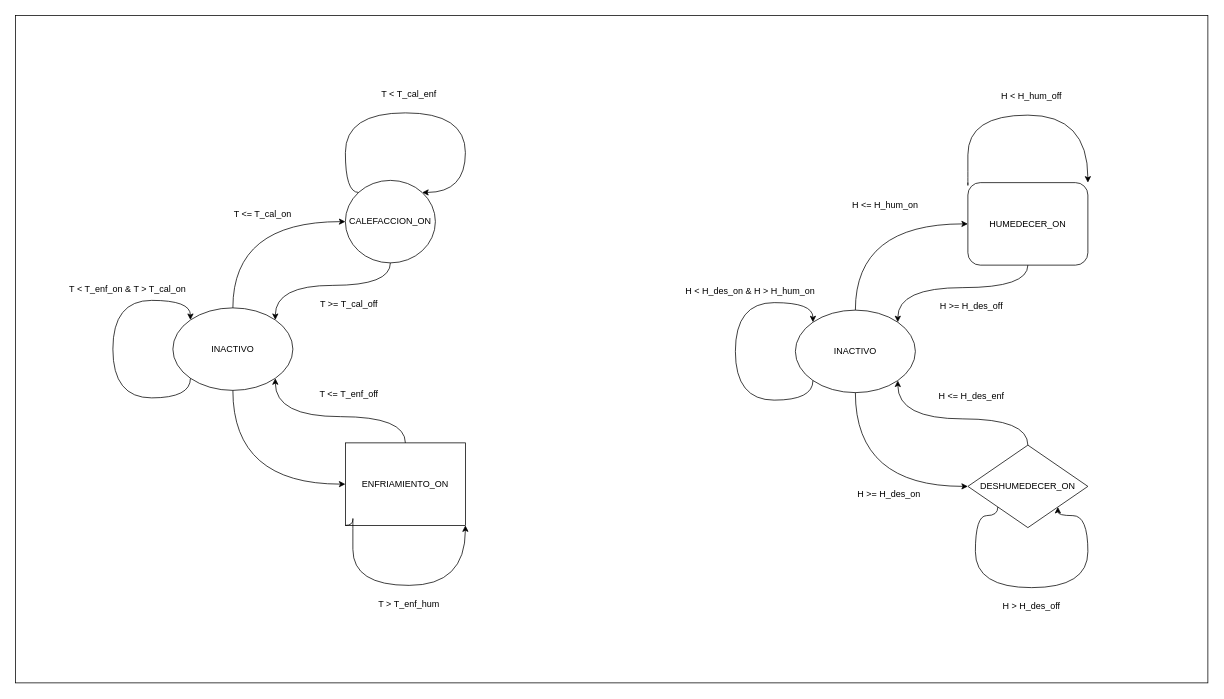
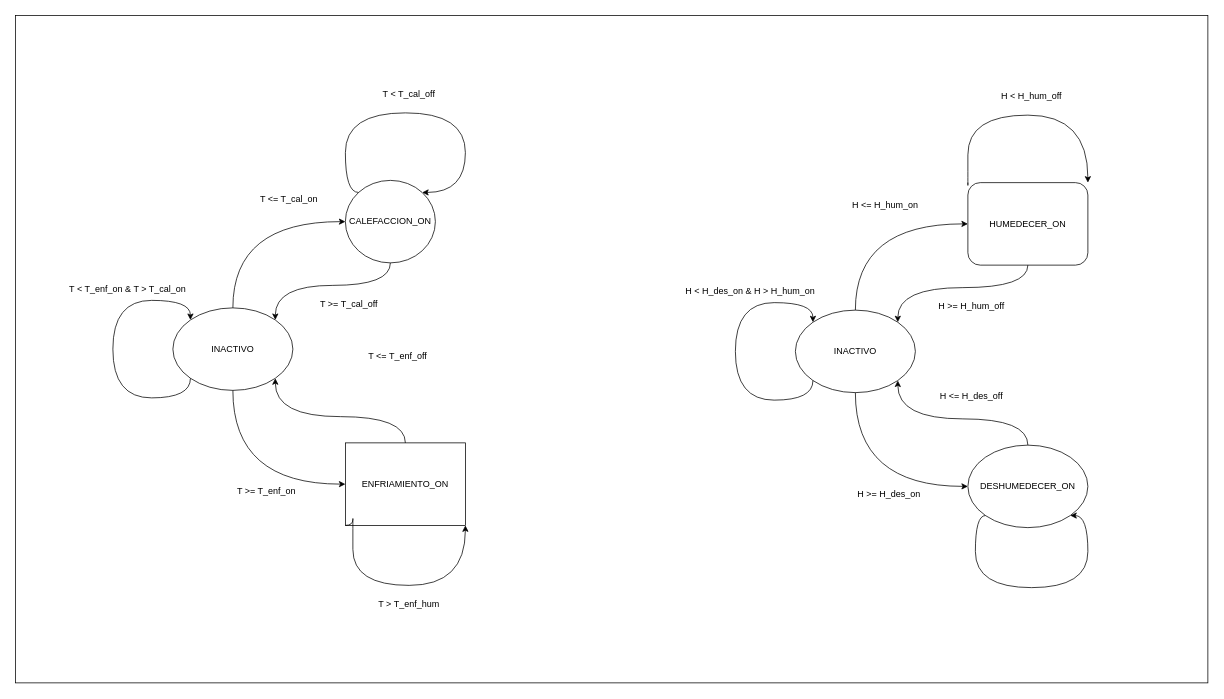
node "T < T_cal_enf": label "T < T_cal_enf" -> "T < T_cal_off"
node "T <= T_cal_on": moved (263, 214) -> (289, 199)
node "H >= H_des_off": label "H >= H_des_off" -> "H >= H_hum_off"
node "T <= T_enf_off": moved (349, 394) -> (398, 357)
node "H <= H_des_enf": label "H <= H_des_enf" -> "H <= H_des_off"
node "DESHUMEDECER_ON": shape diamond -> ellipse
node "T >= T_enf_on": added
node "H > H_des_off": removed
